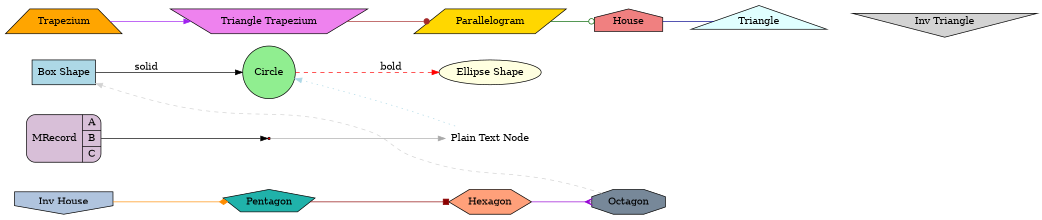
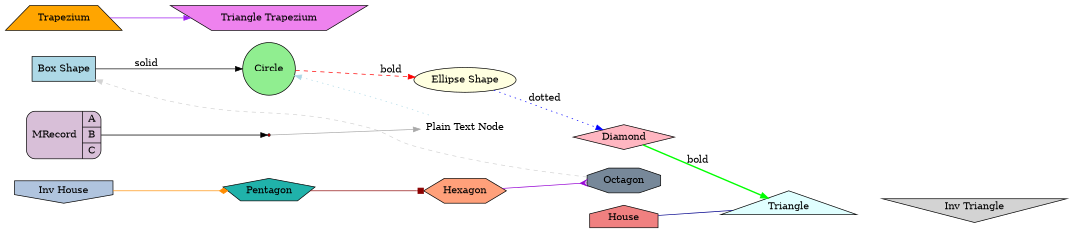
node "Parallelogram": removed
node "Diamond": added
